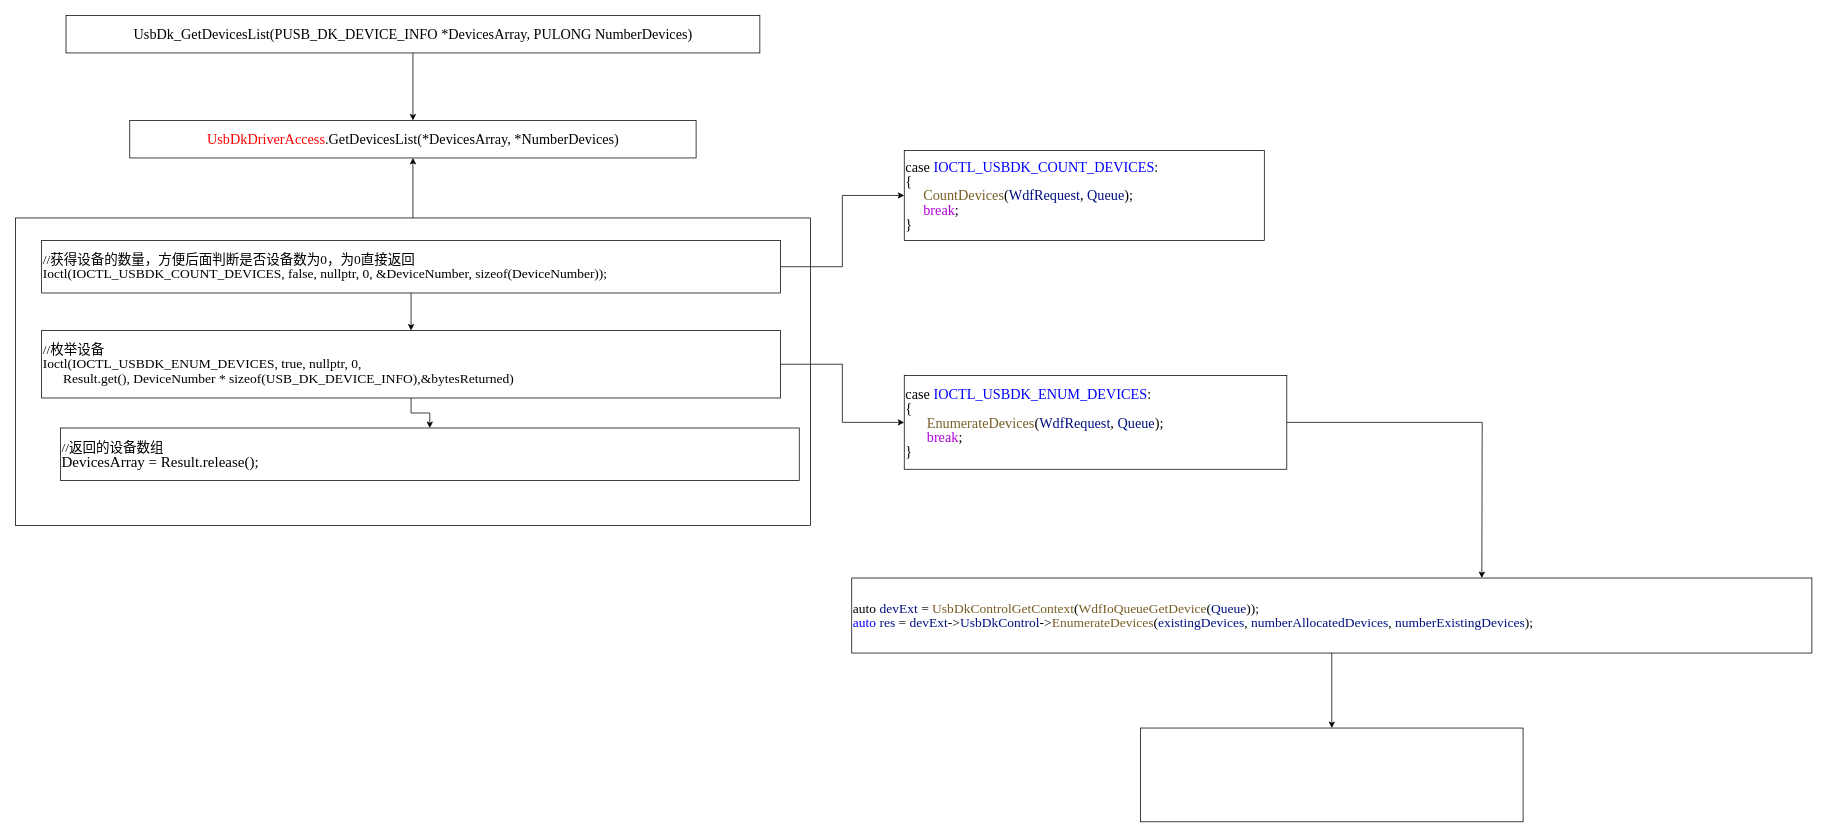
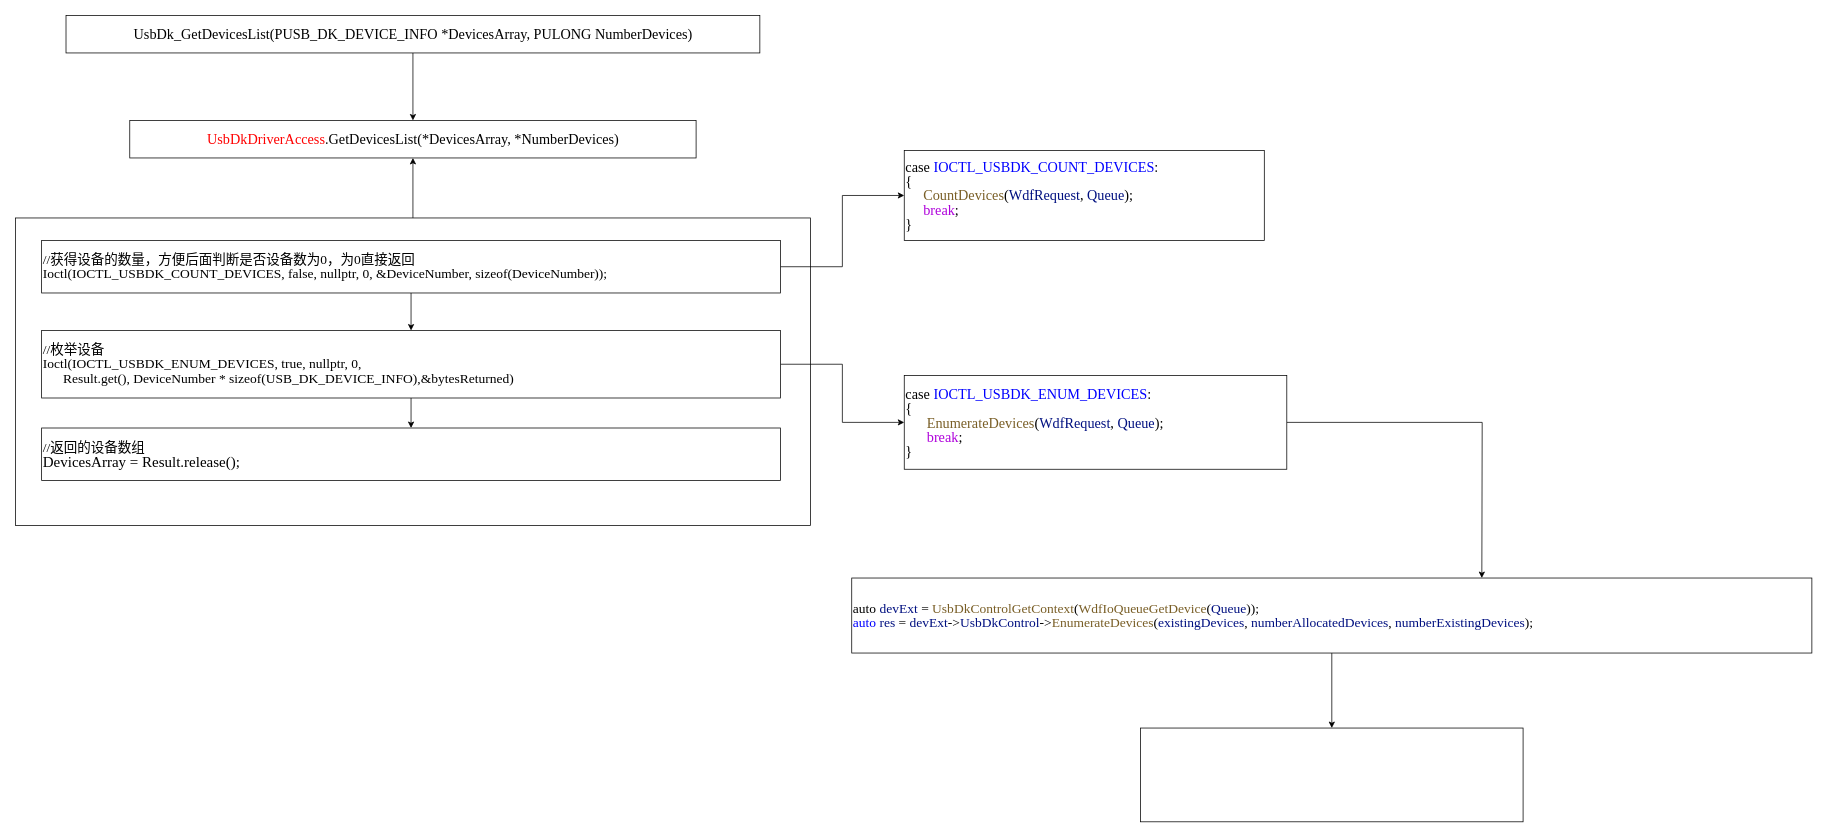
node "//返回的设备数组 DevicesArray = Result.release();": moved (430, 454) -> (411, 454)
